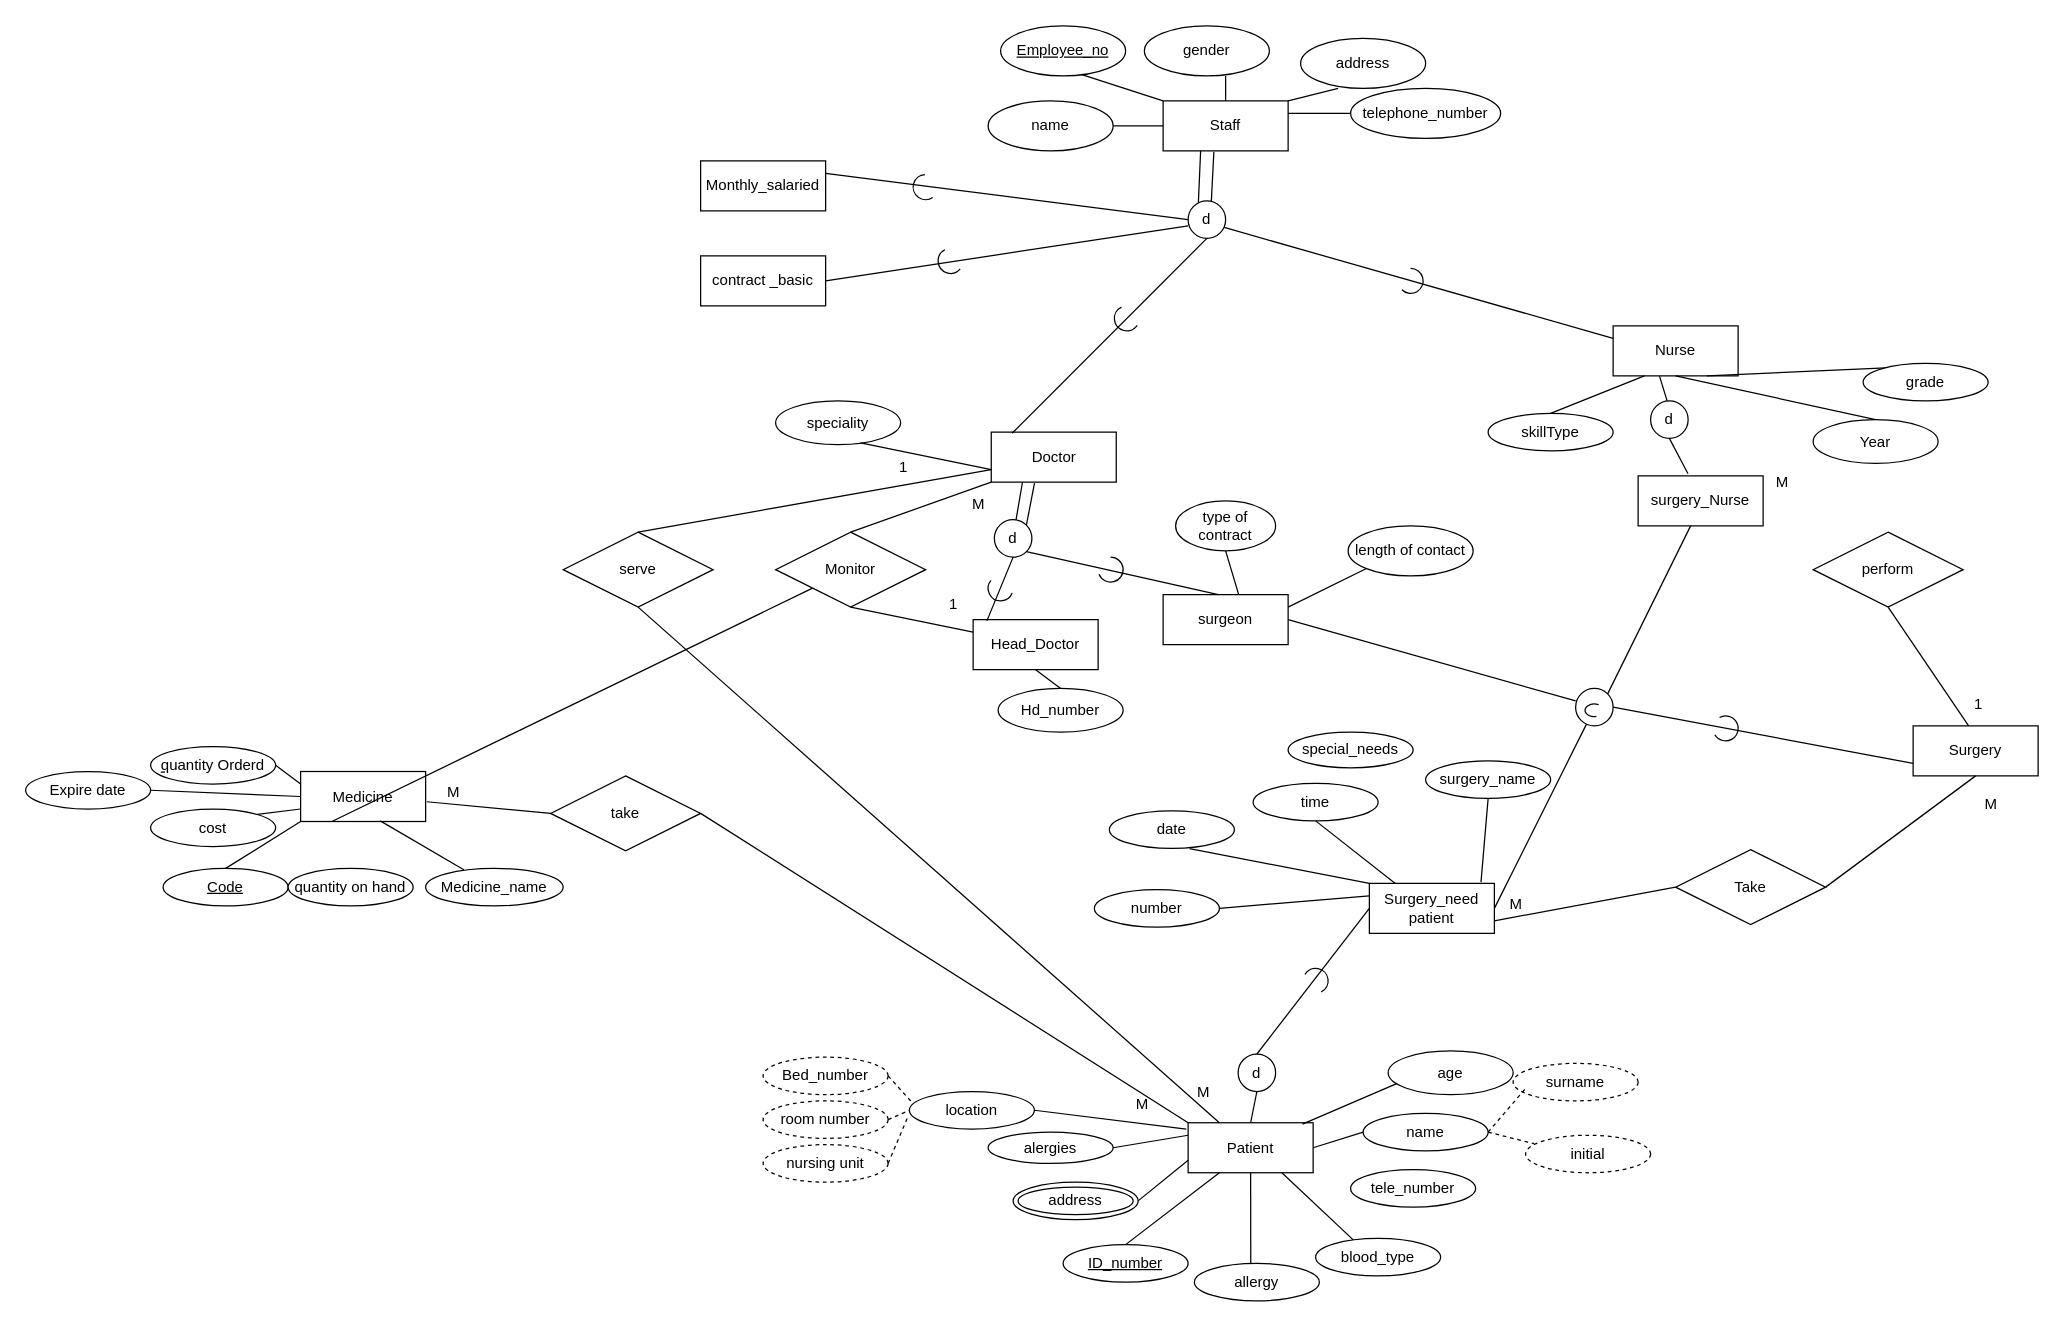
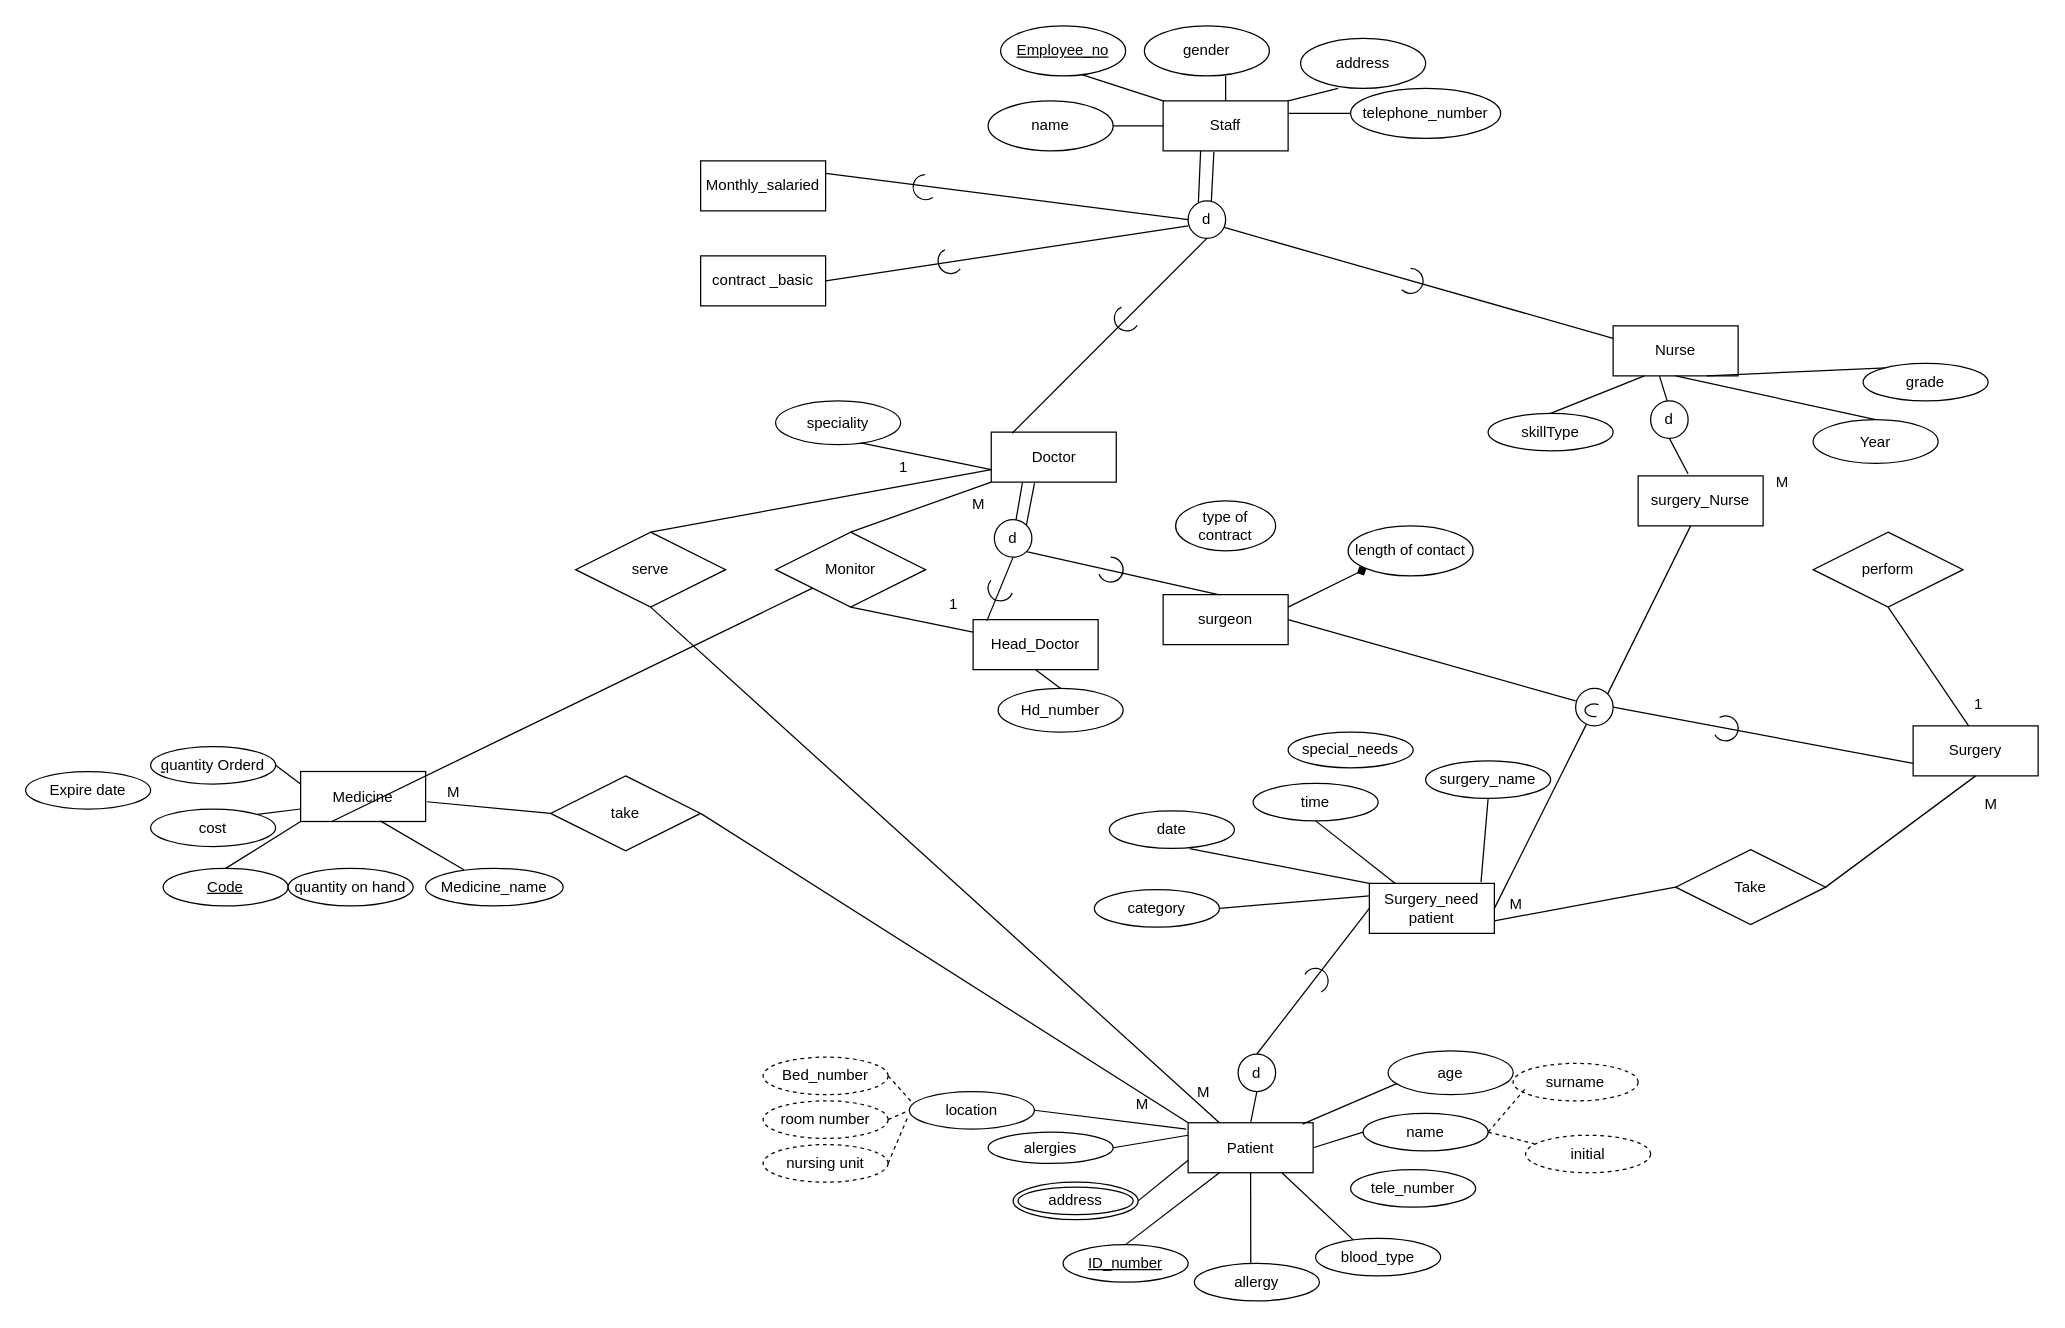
node "serve": moved (638, 569) -> (651, 569)
edge "length of contact" -- "surgeon": arrowhead none -> diamond
edge "type of contract" -- "surgeon": removed
edge "Expire date" -- "Medicine": removed
node "number": label "number" -> "category"
